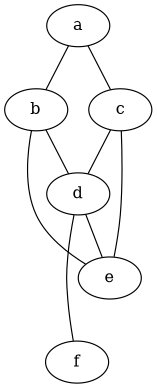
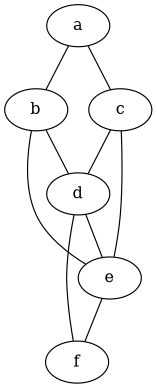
edge "e" -- "f": added
